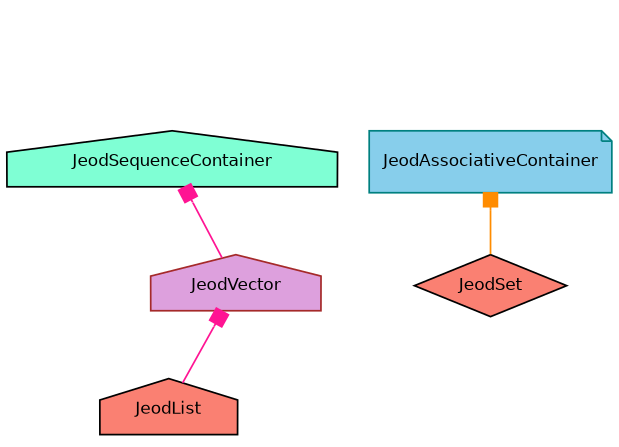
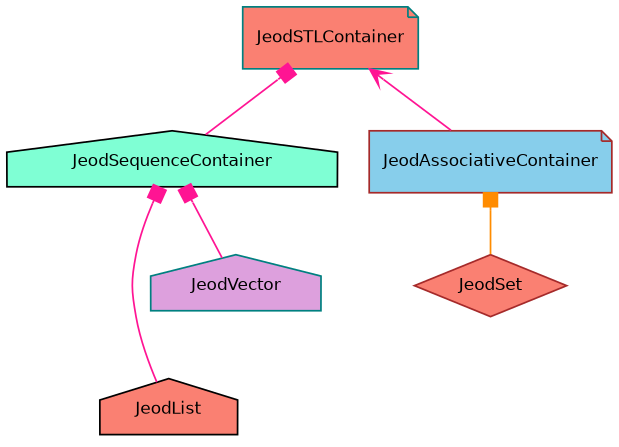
node "JeodSTLContainer": added
node "JeodAssociativeContainer": color teal -> brown
node "JeodVector": color brown -> teal
node "JeodSet": color black -> brown
edge "JeodList" -> "JeodVector": now "JeodList" -> "JeodSequenceContainer"
